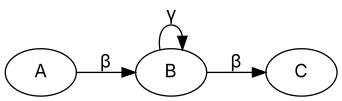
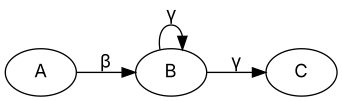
edge "B" -> "C": label "β" -> "γ"
